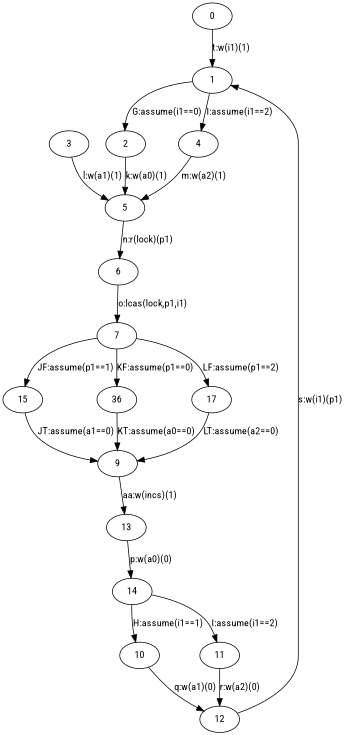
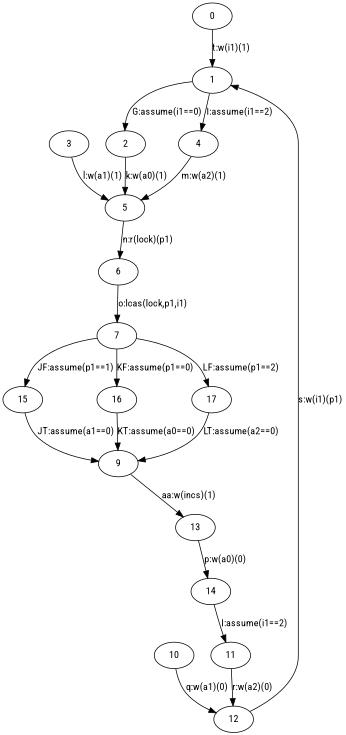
node "36": label "36" -> "16"
edge "14" -> "10": removed, label "H:assume(i1==1)"
